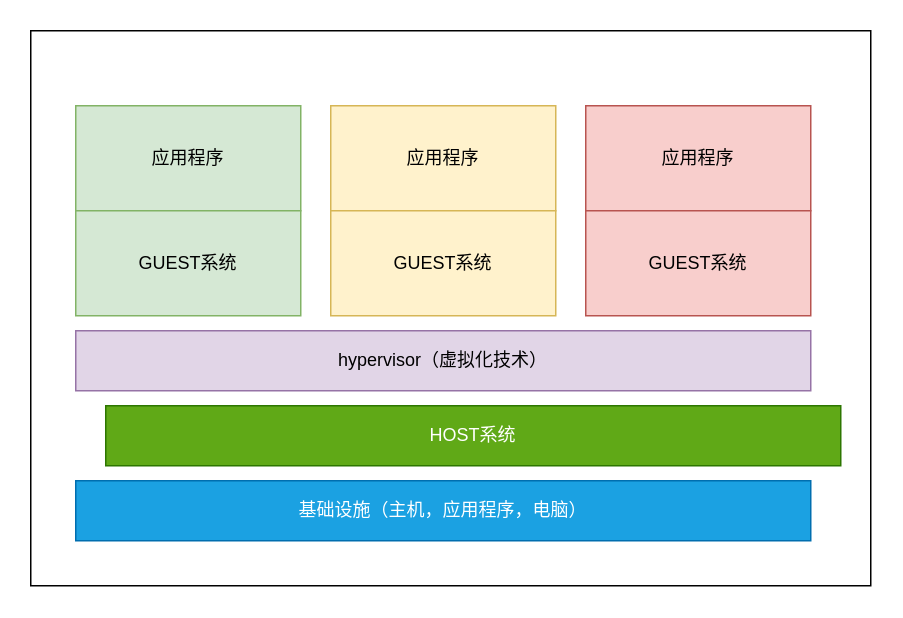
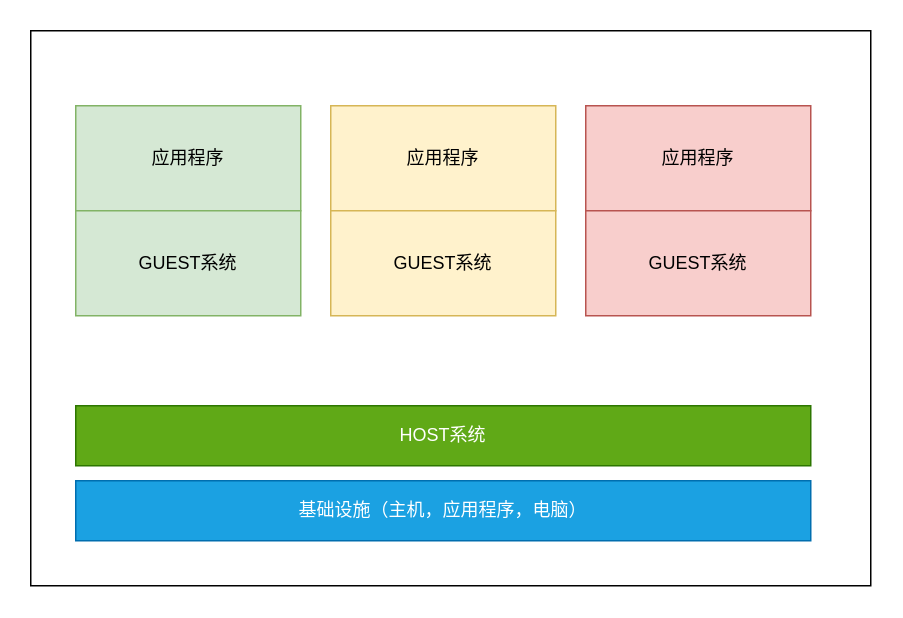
node "hypervisor（虚拟化技术）": removed
node "HOST系统": moved (473, 436) -> (443, 436)
